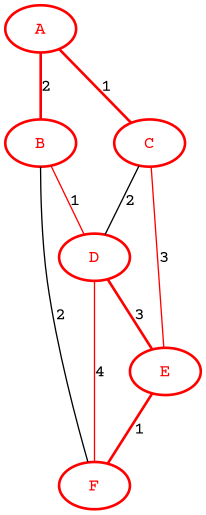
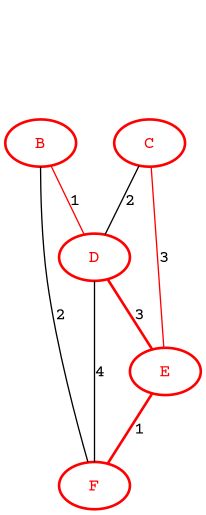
node "A": removed
edge "D" -- "F": color red -> black
